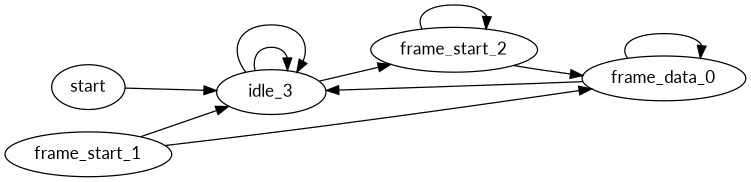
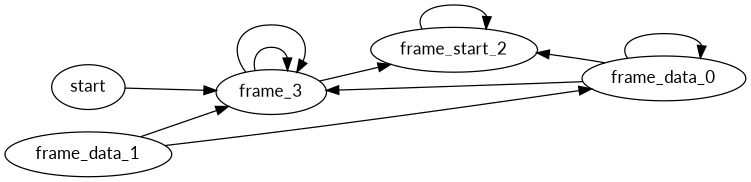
edge "frame_start_2" -> "frame_data_0": reversed
node "idle_3": label "idle_3" -> "frame_3"
node "frame_start_1": label "frame_start_1" -> "frame_data_1"
